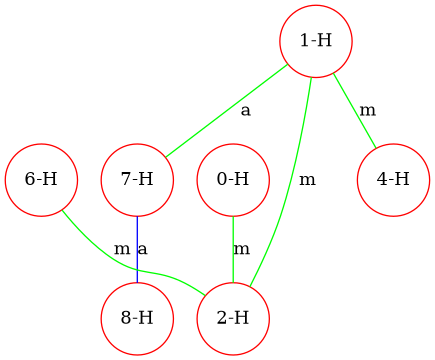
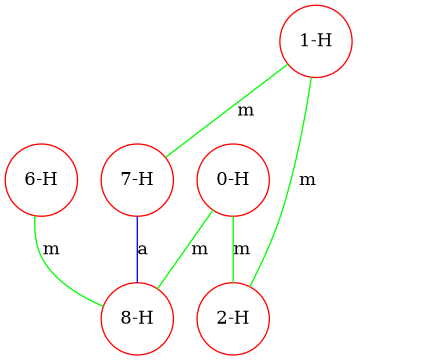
edge "1-H" -- "7-H": label "a" -> "m"
node "4-H": removed
edge "0-H" -- "8-H": added, label "m"
edge "6-H" -- "2-H": now "6-H" -- "8-H"
